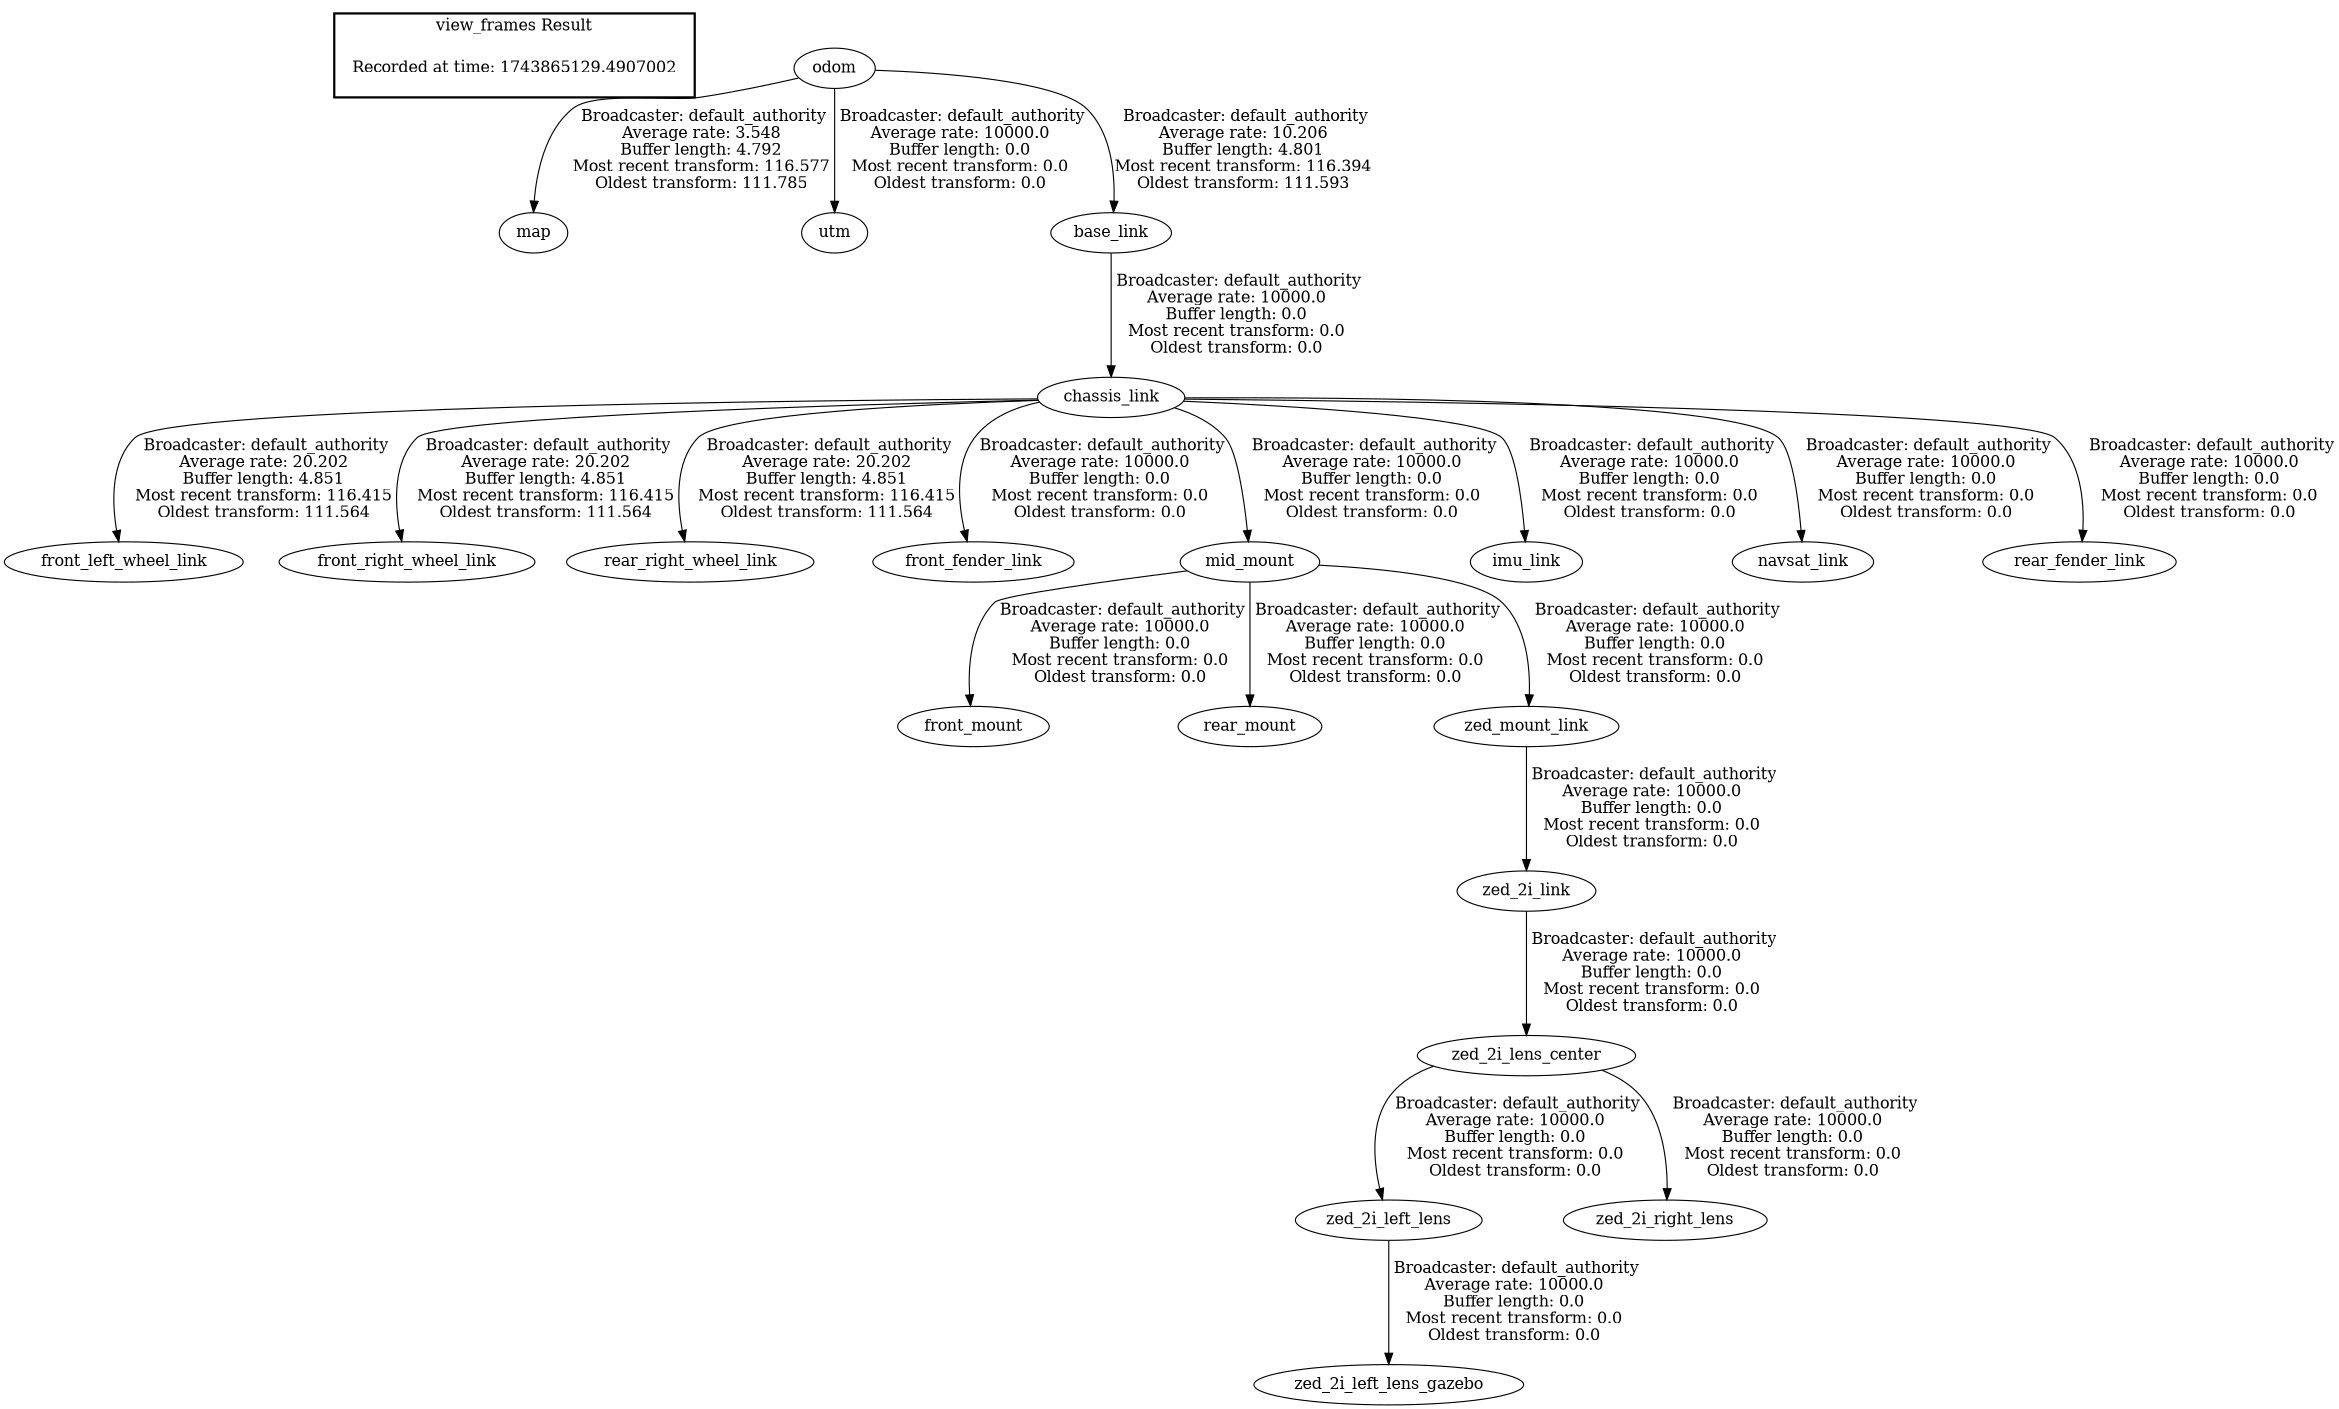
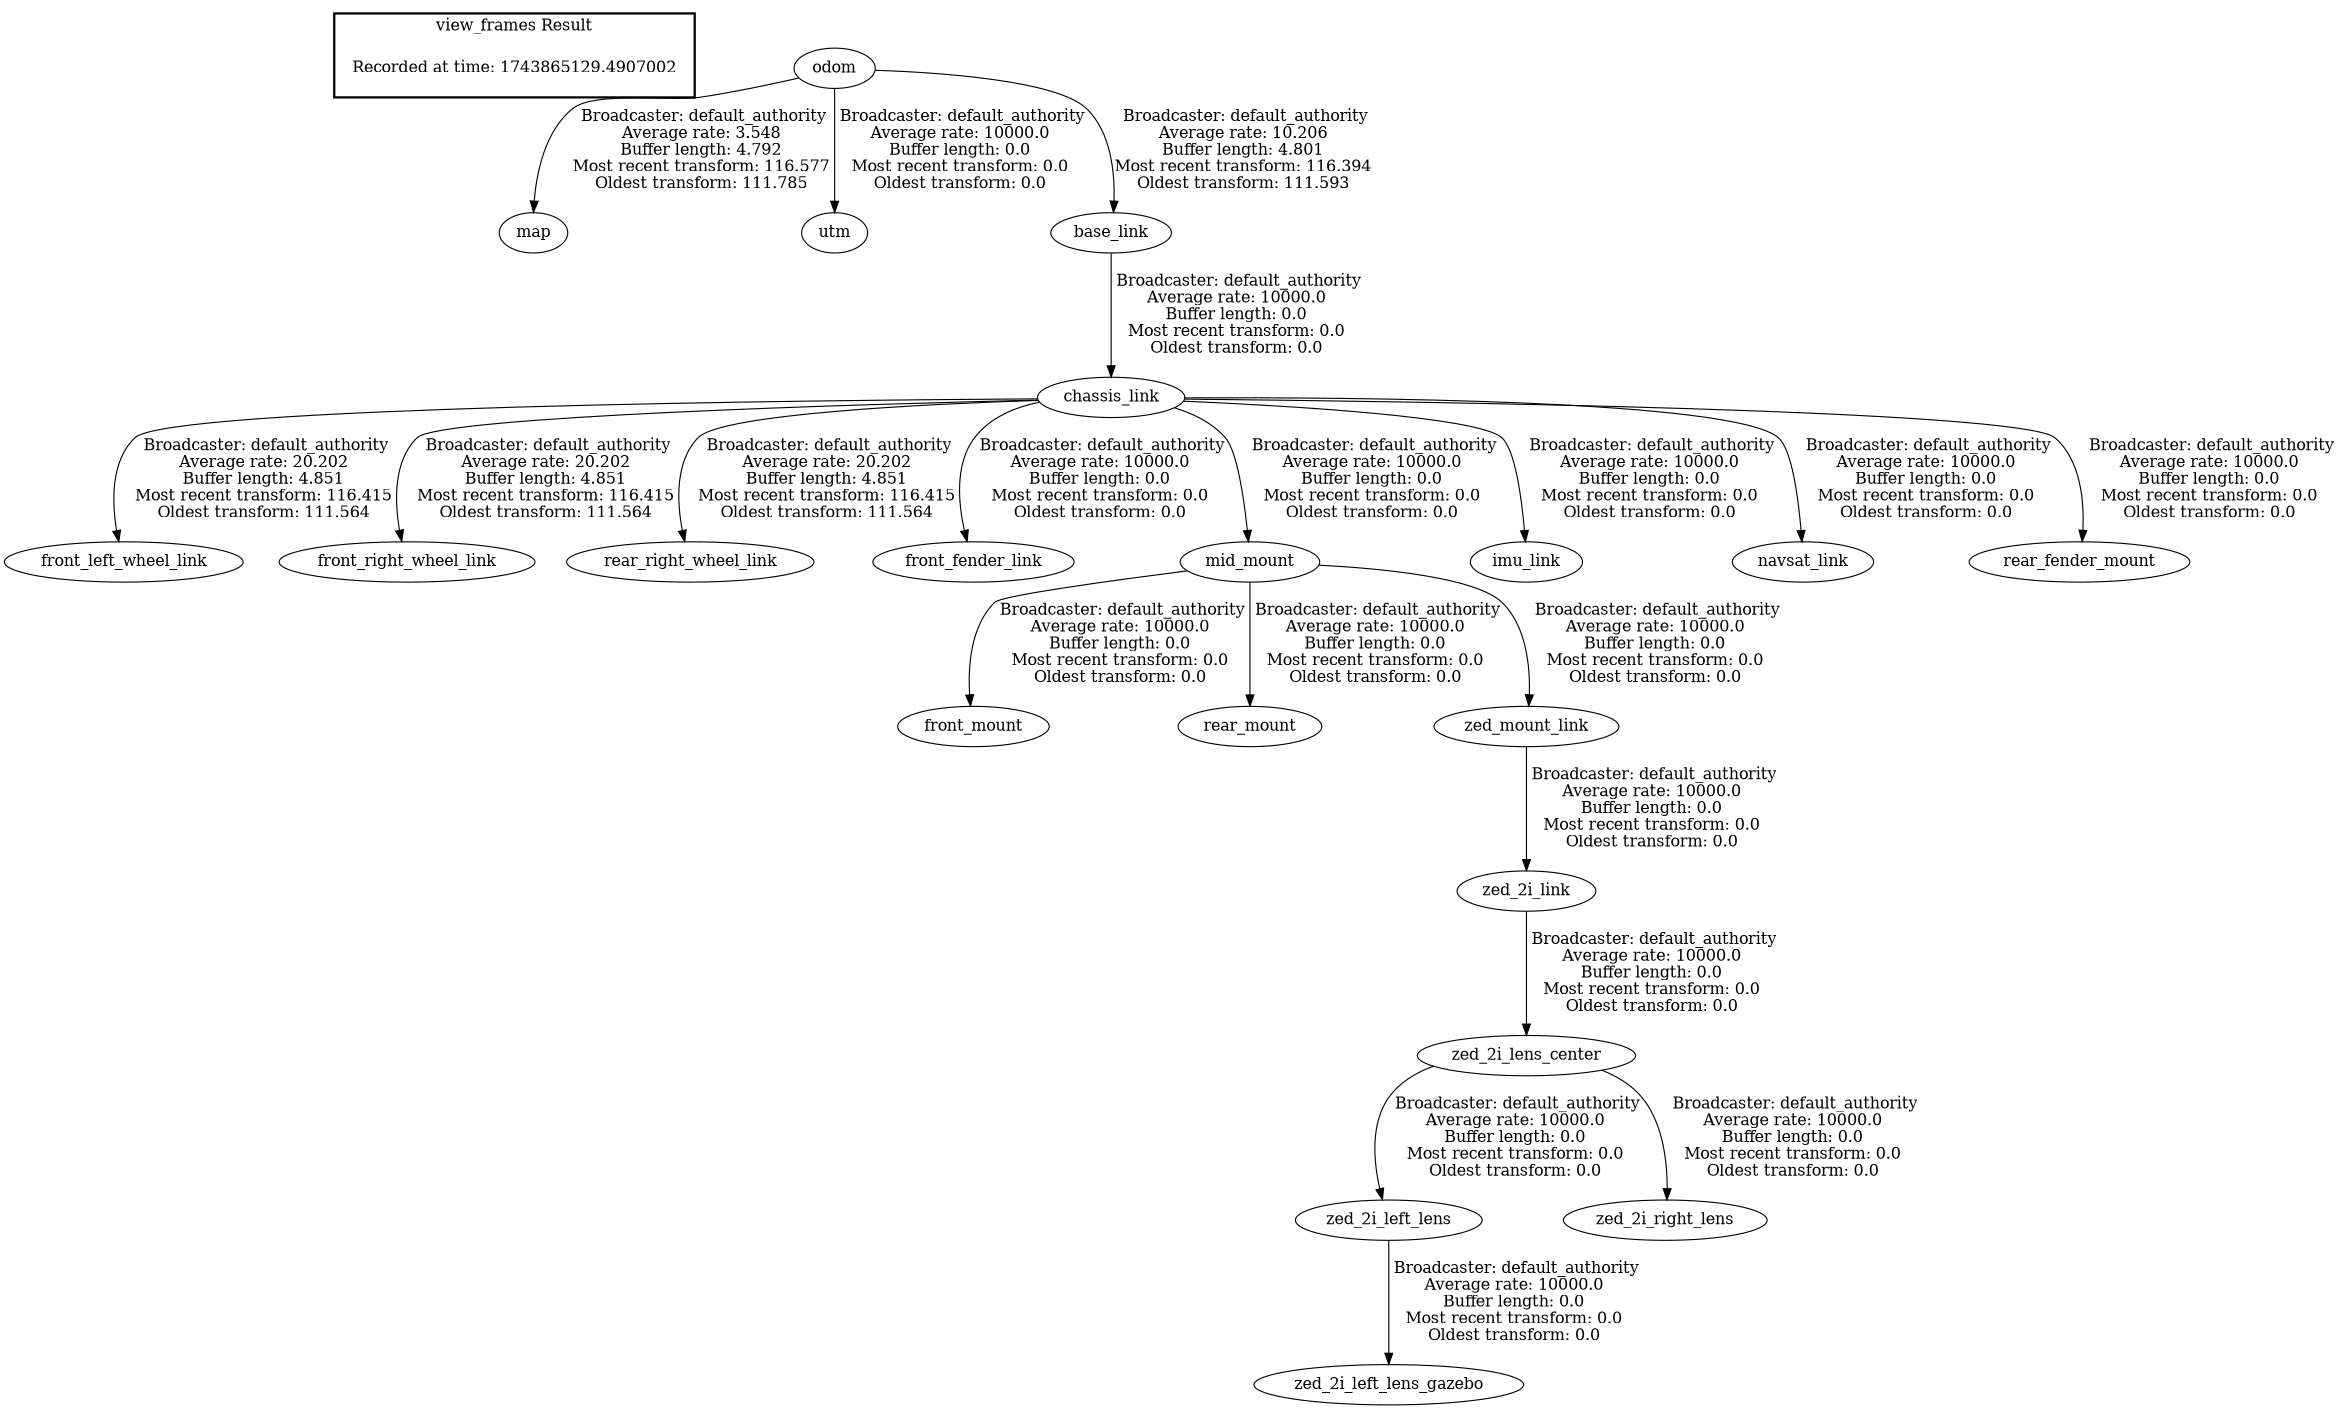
node "rear_fender_link": label "rear_fender_link" -> "rear_fender_mount"
